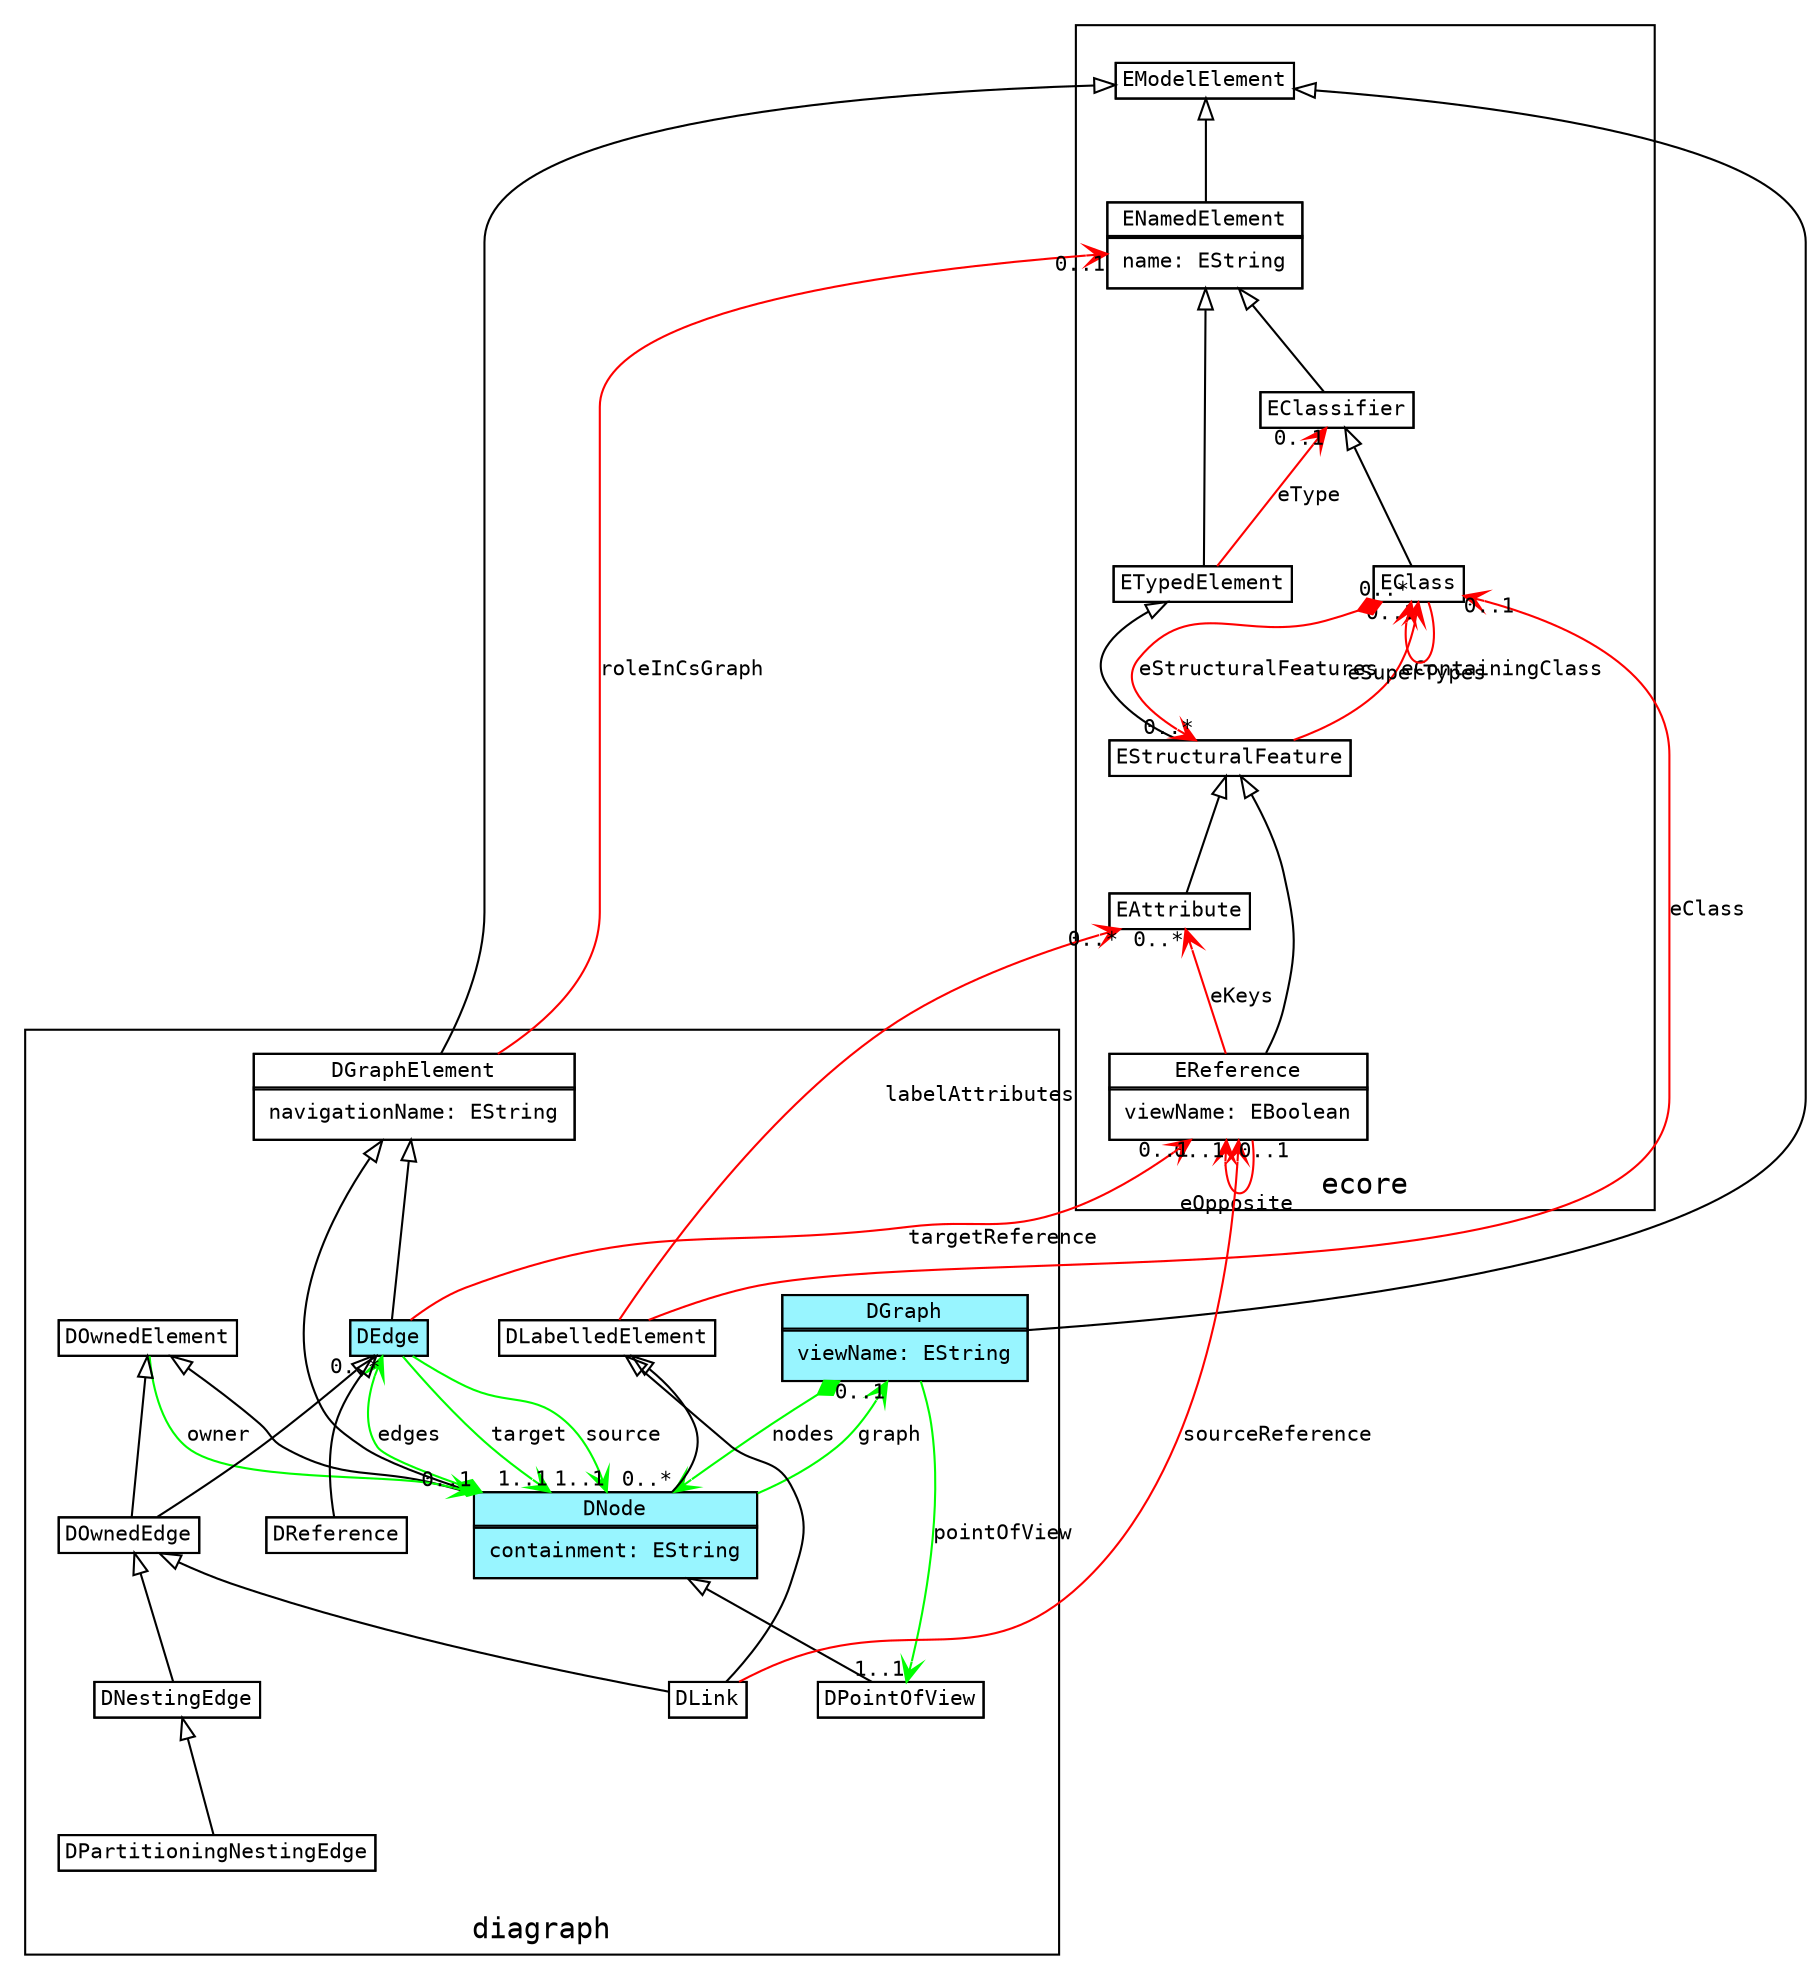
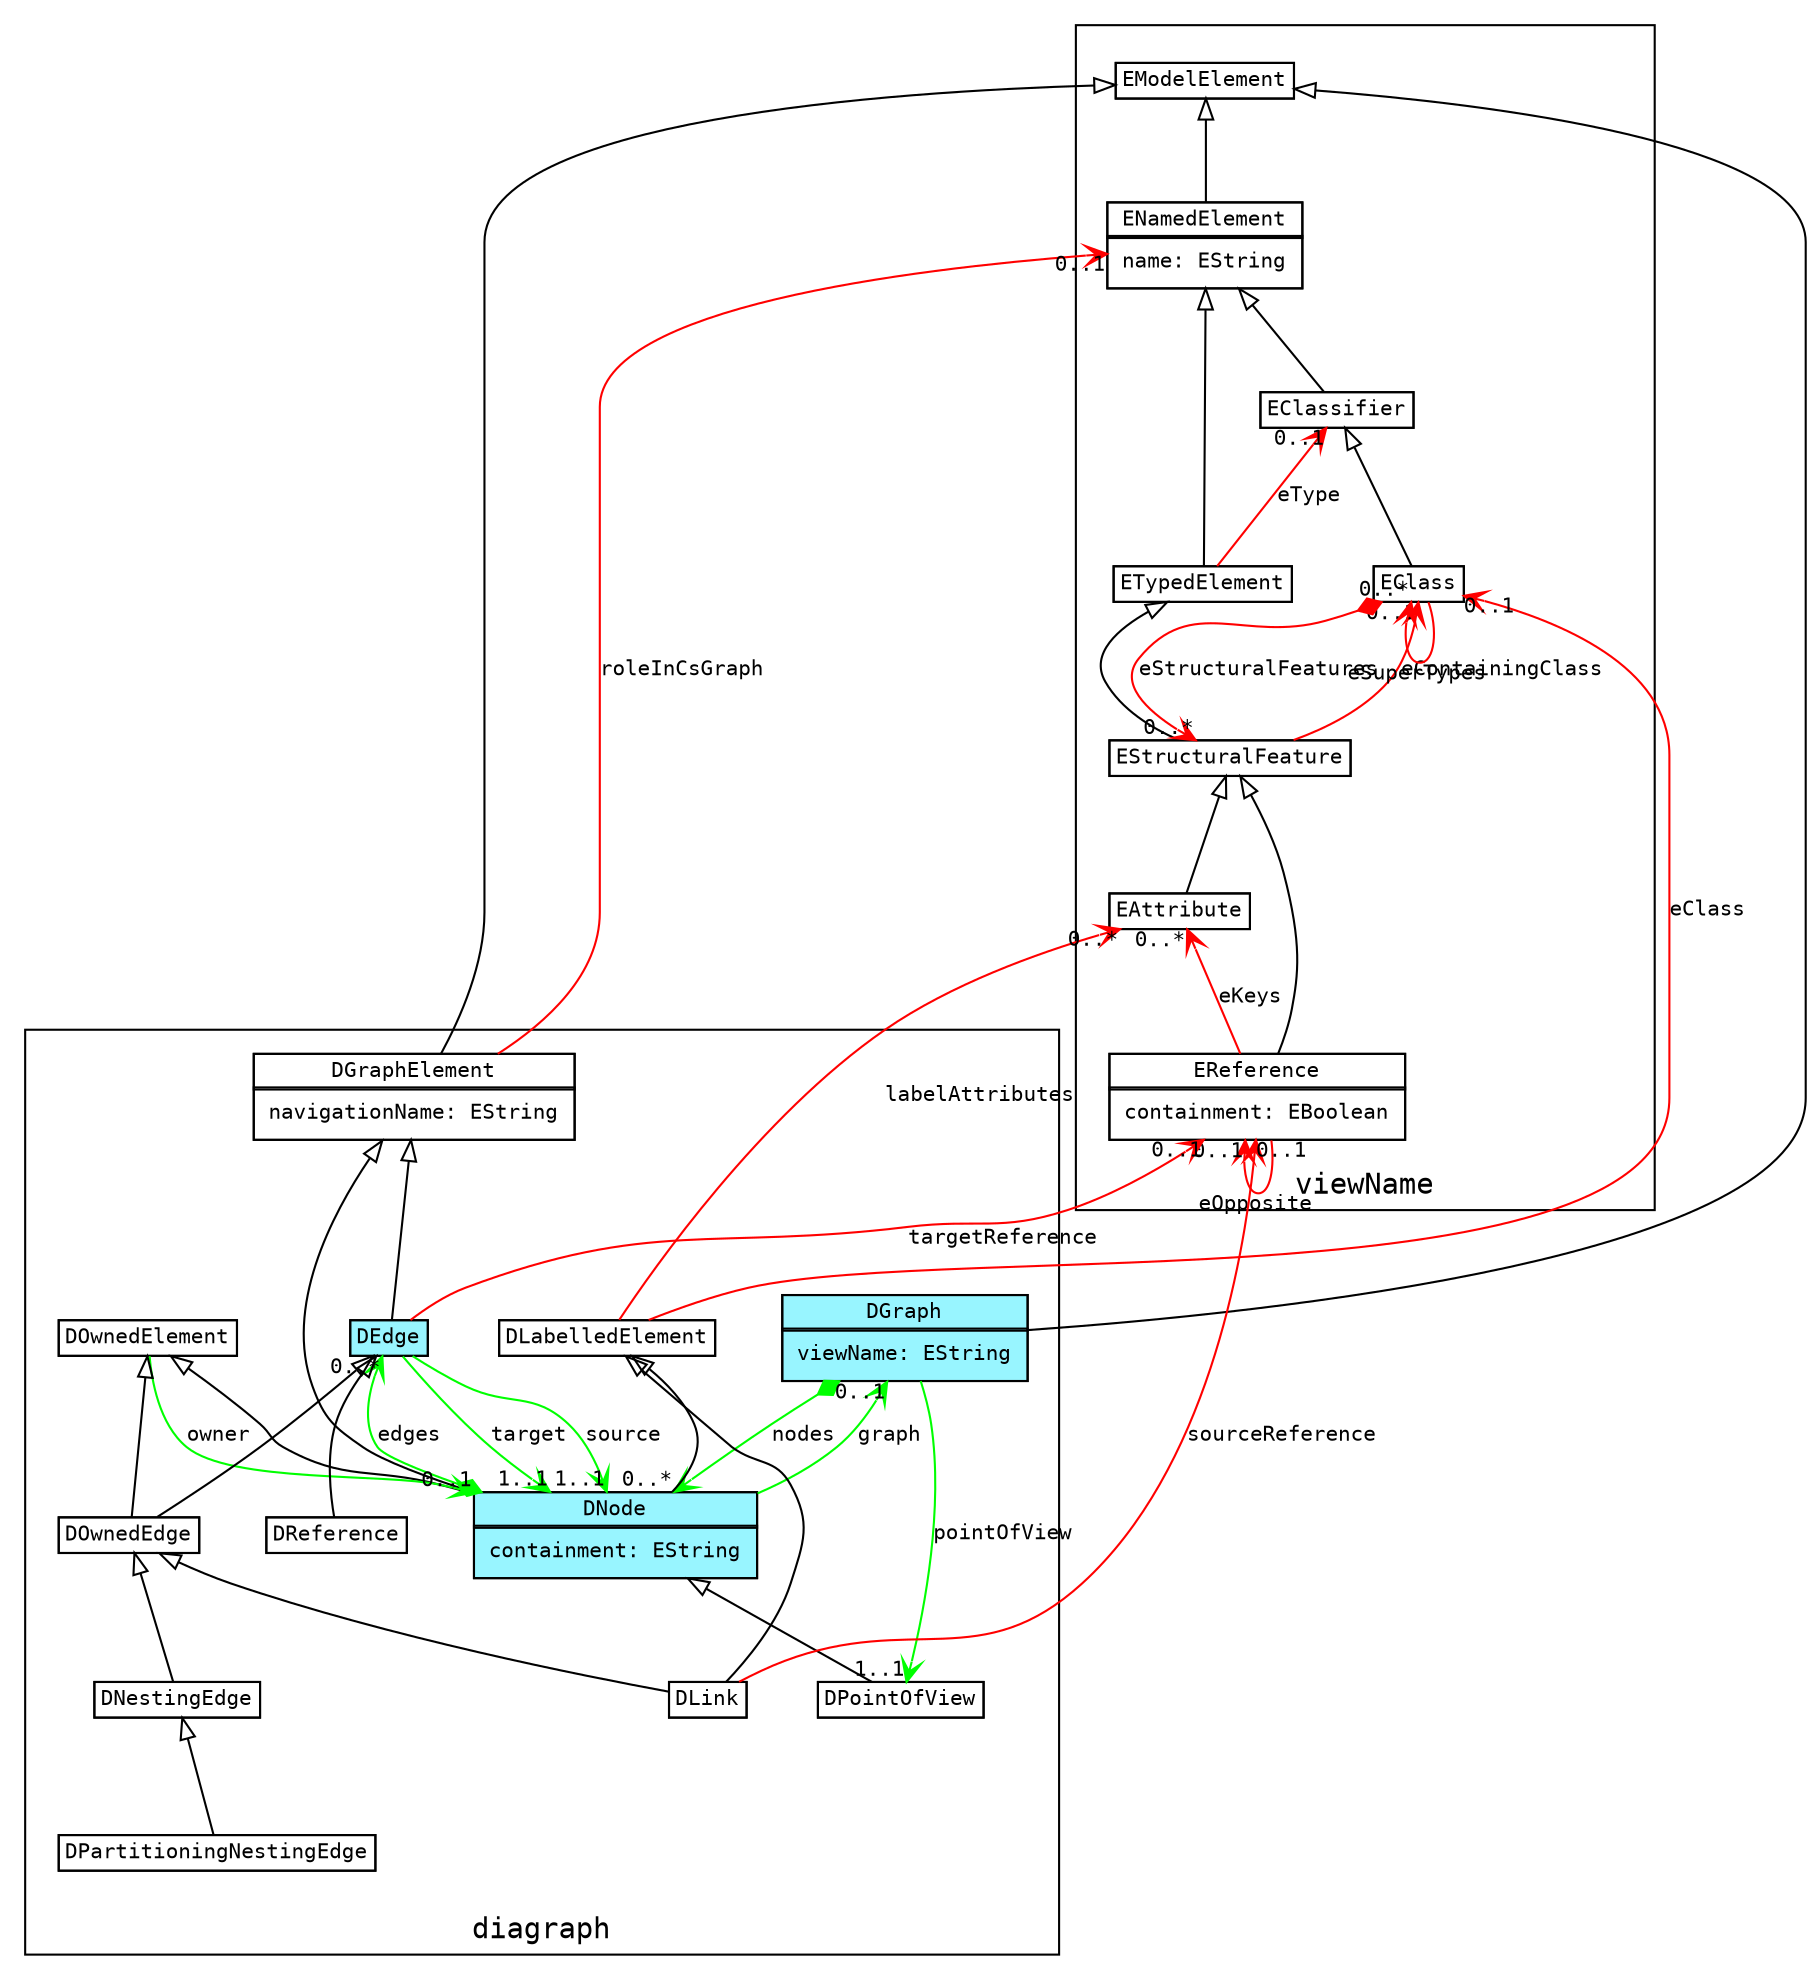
node "EReference": text "viewName: EBoolean" -> "containment: EBoolean"
cluster "ecore": label "ecore" -> "viewName"
